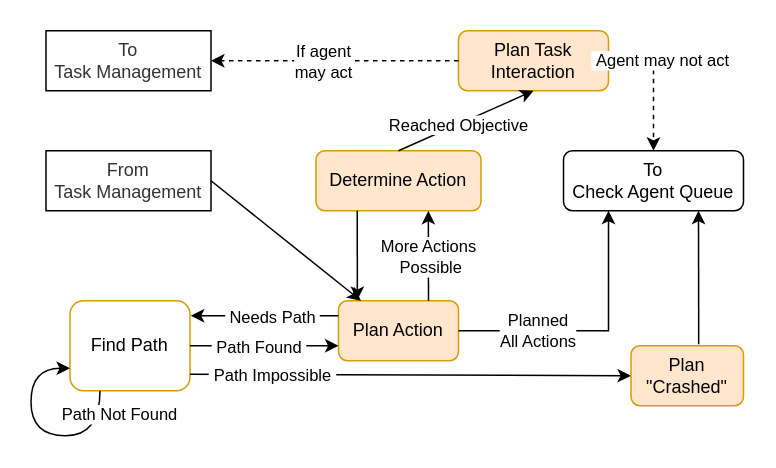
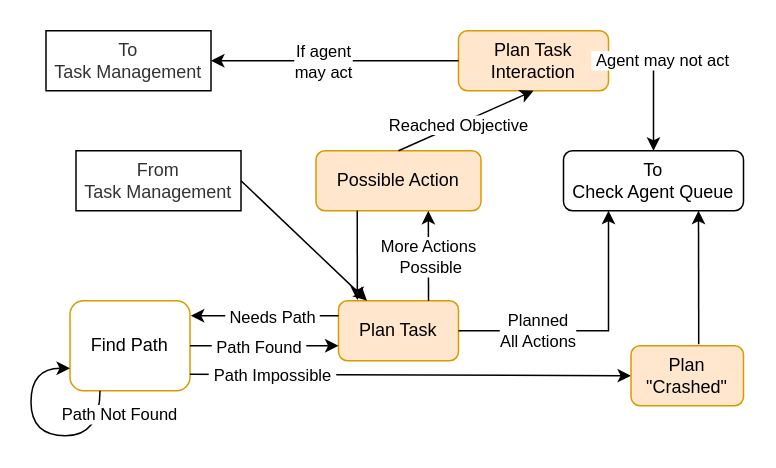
edge "Plan Task Interaction" -> "To Task Management": style dashed -> solid
edge "Plan Task Interaction" -> "To Check Agent Queue": style dashed -> solid
node "From Task Management": moved (128, 181) -> (158, 181)
node "Determine Action": label "Determine Action" -> "Possible Action"
node "Plan Action": label "Plan Action" -> "Plan Task"
